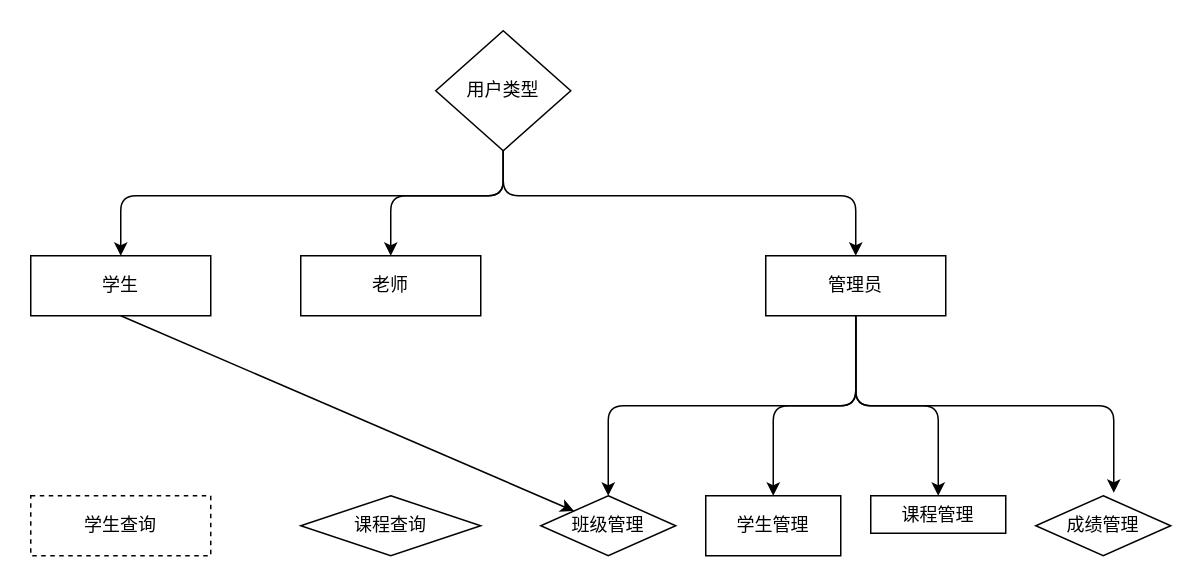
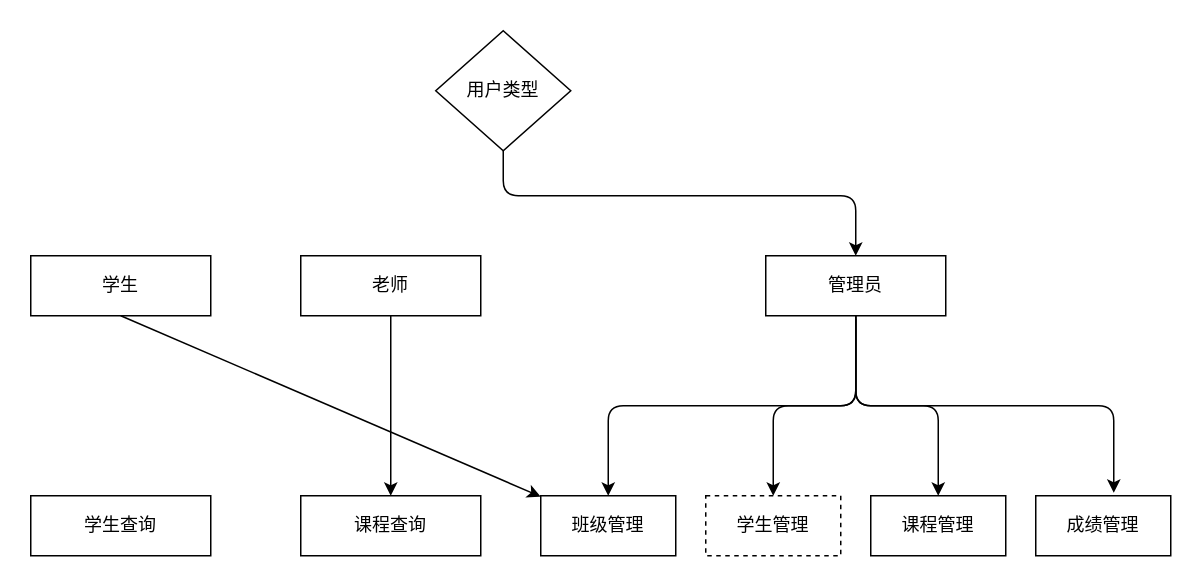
edge "用户类型" -> "学生": removed
edge "用户类型" -> "老师": removed
edge "老师" -> "课程查询": added
node "课程管理": size 135x38 -> 135x60
node "学生查询": style dashed -> solid
node "课程查询": shape diamond -> rectangle
node "班级管理": shape diamond -> rectangle
node "学生管理": style solid -> dashed
node "成绩管理": shape diamond -> rectangle
